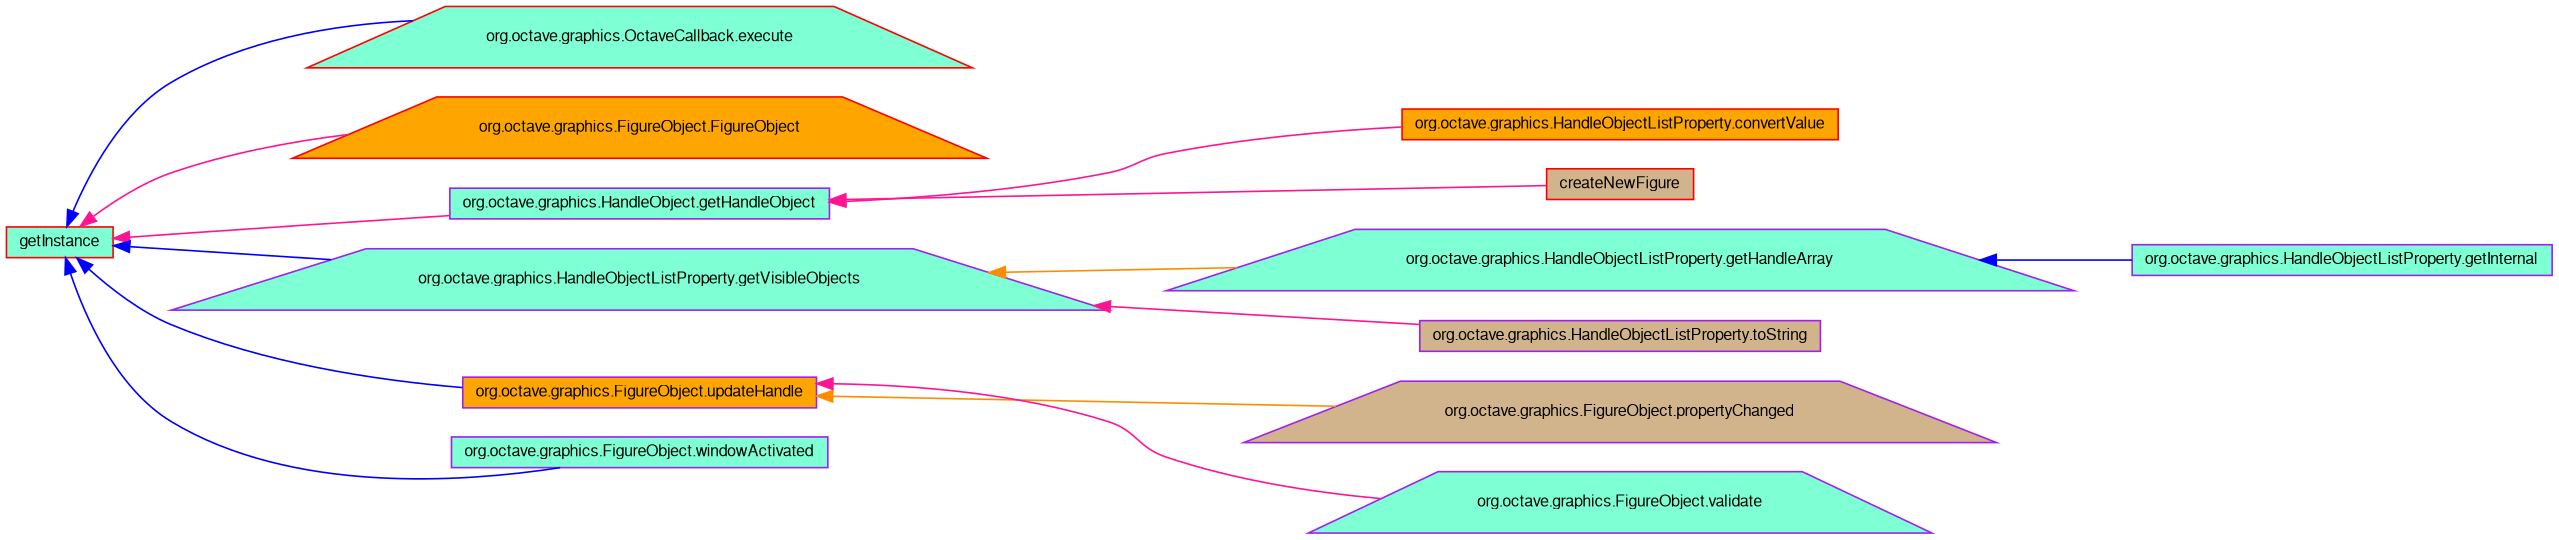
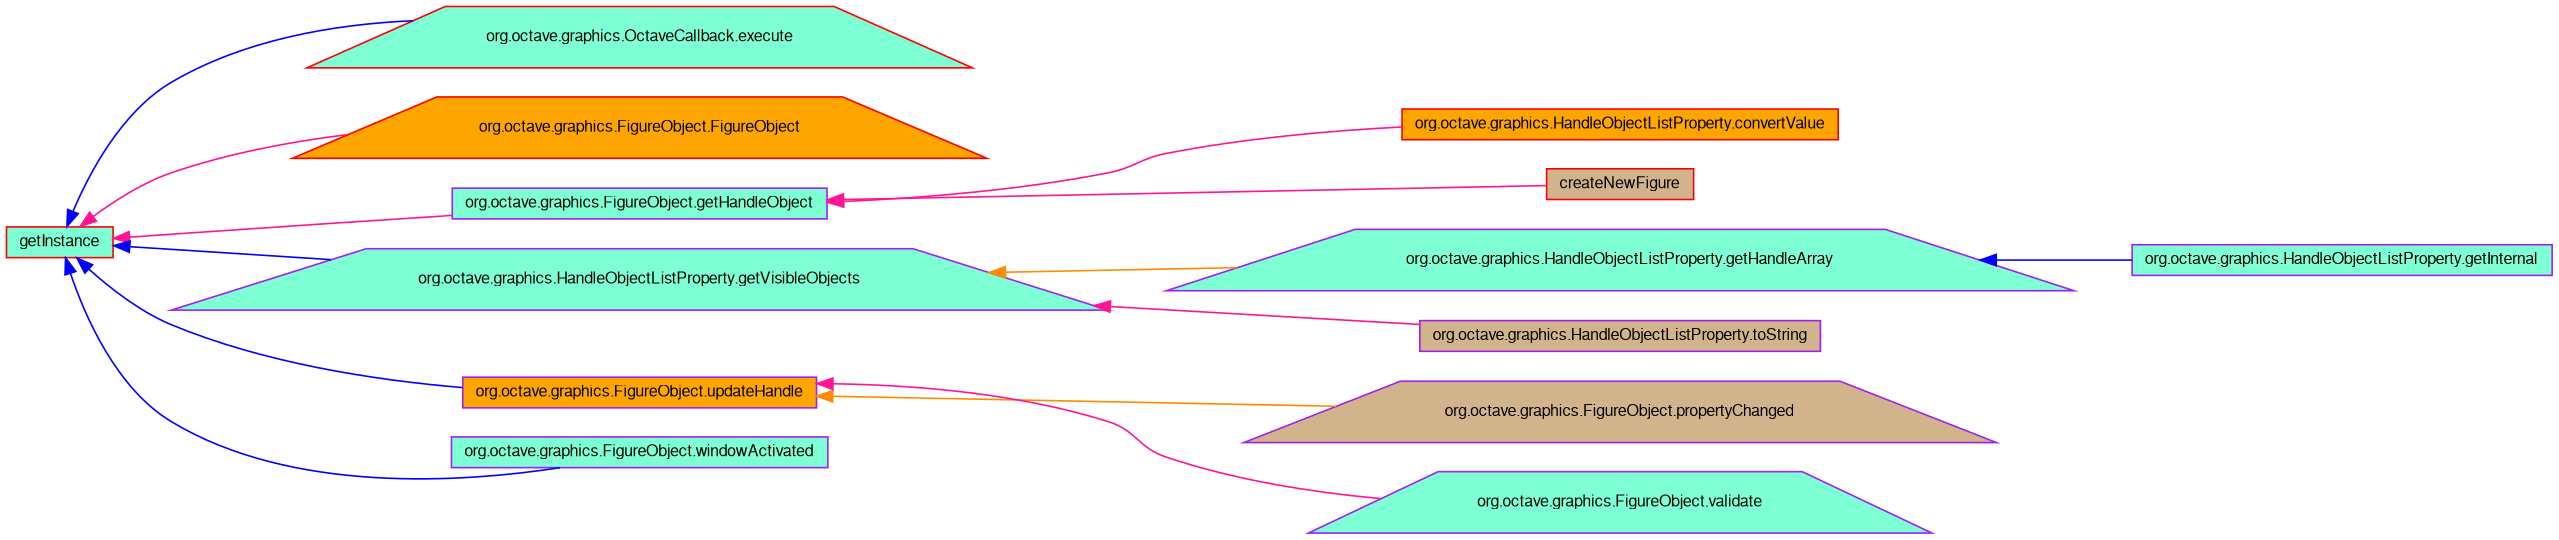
node "org.octave.graphics.HandleObject.getHandleObject": label "org.octave.graphics.HandleObject.getHandleObject" -> "org.octave.graphics.FigureObject.getHandleObject"
